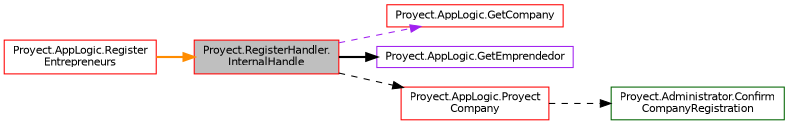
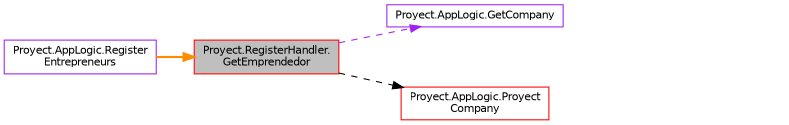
node "Proyect.AppLogic.GetCompany": color red -> purple
node "Proyect.AppLogic.Register Entrepreneurs": color red -> purple
node "Proyect.RegisterHandler. InternalHandle": label "Proyect.RegisterHandler. InternalHandle" -> "Proyect.RegisterHandler. GetEmprendedor"
node "Proyect.AppLogic.GetEmprendedor": removed
node "Proyect.Administrator.Confirm CompanyRegistration": removed
